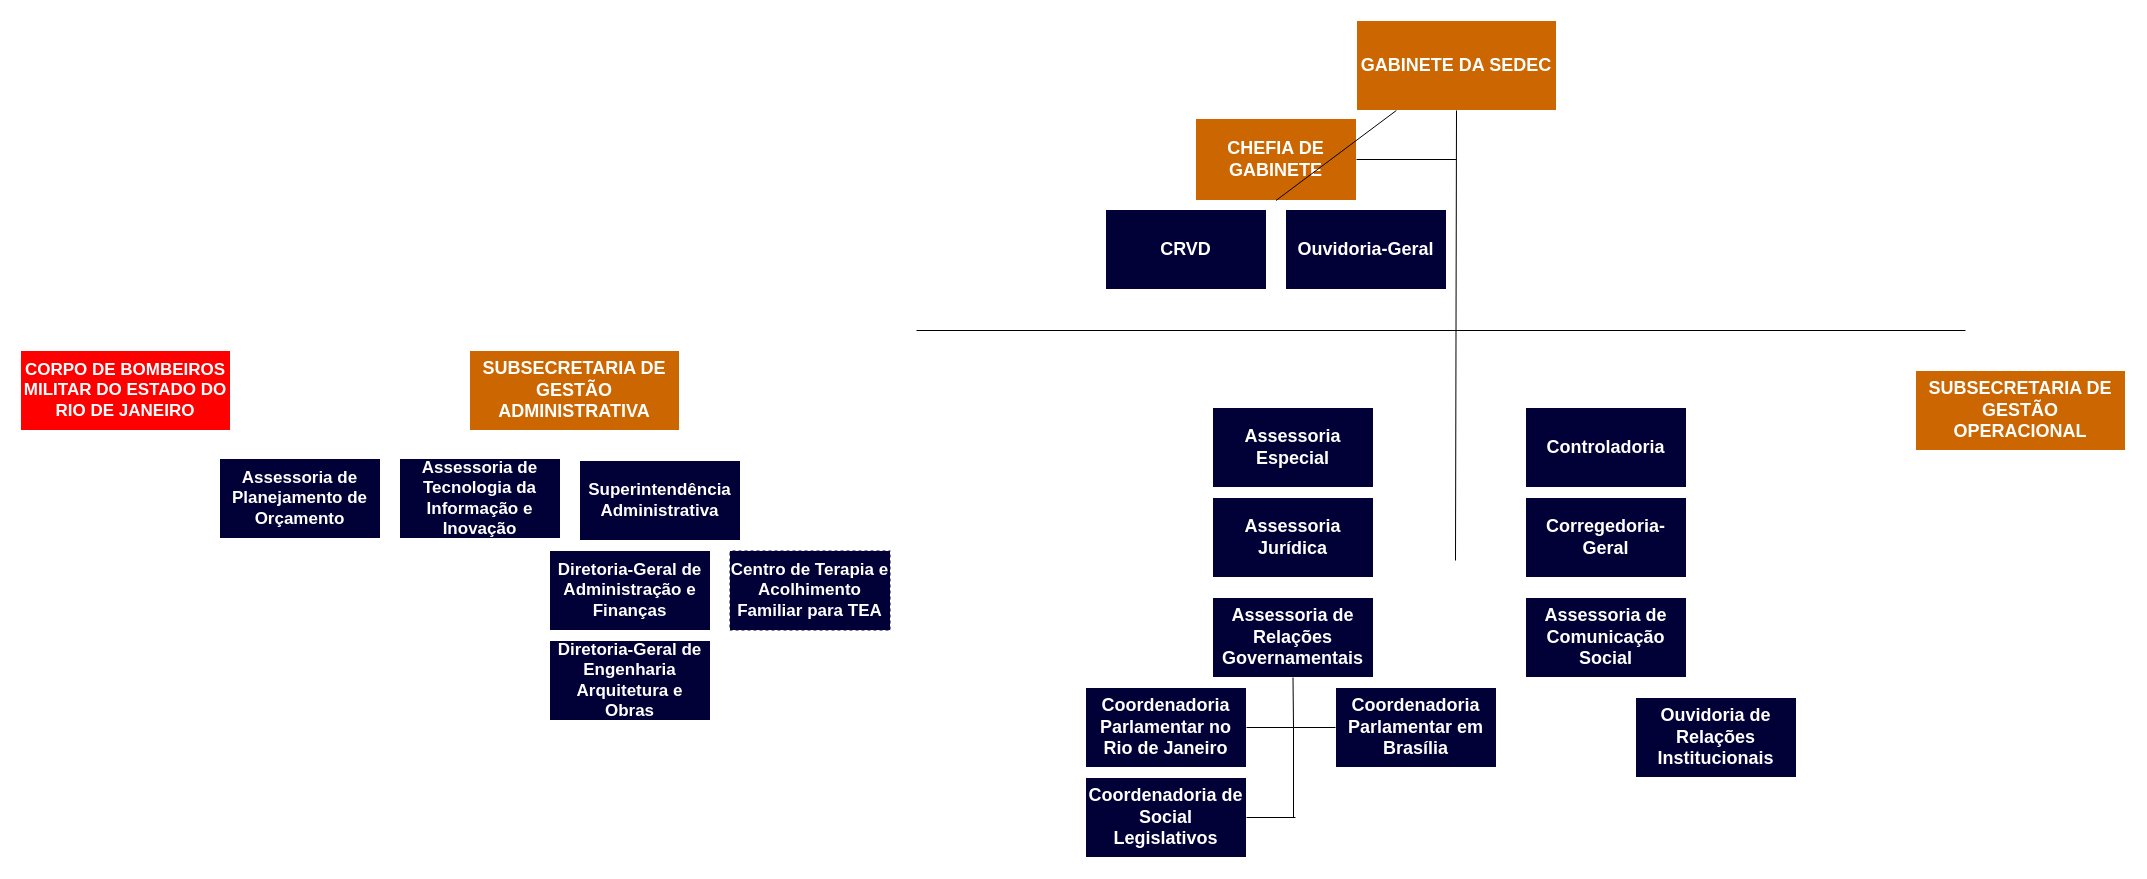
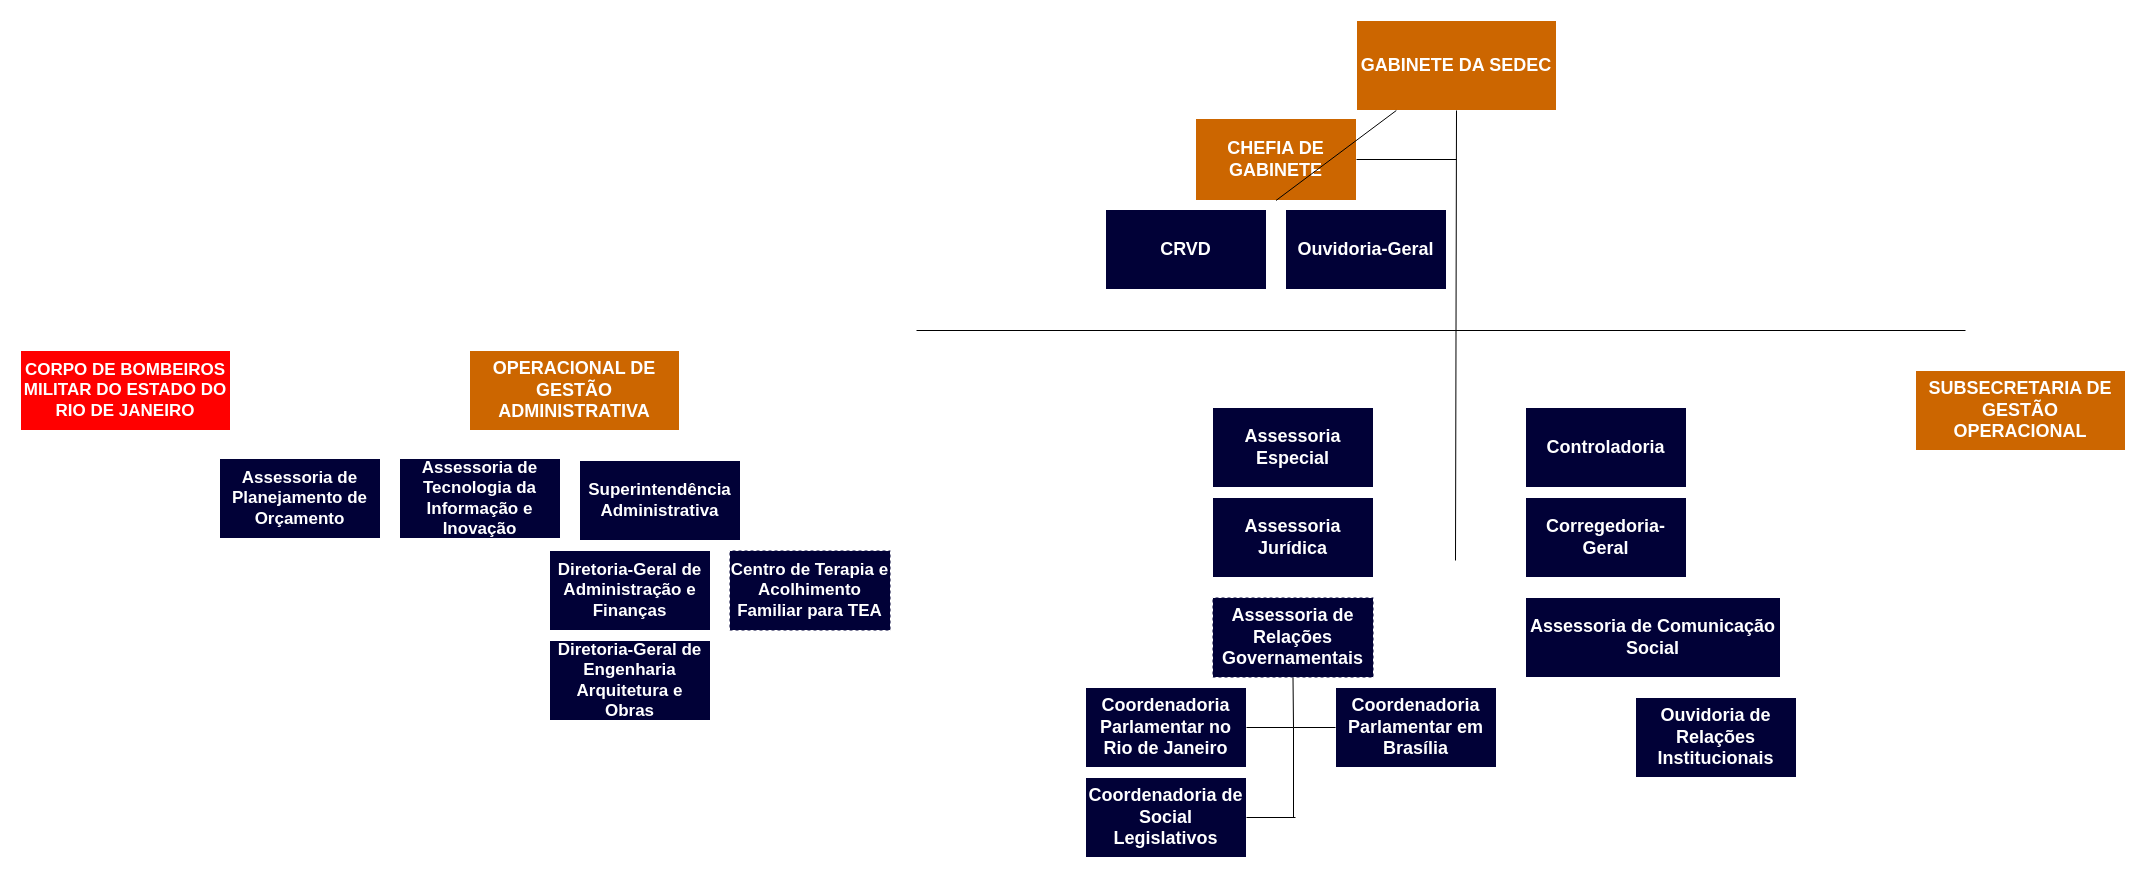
node "SUBSECRETARIA DE GESTÃO ADMINISTRATIVA": label "SUBSECRETARIA DE GESTÃO ADMINISTRATIVA" -> "OPERACIONAL DE GESTÃO ADMINISTRATIVA"
node "Assessoria de Relações Governamentais": style solid -> dashed
node "Assessoria de Comunicação Social": size 161x80 -> 255x80
